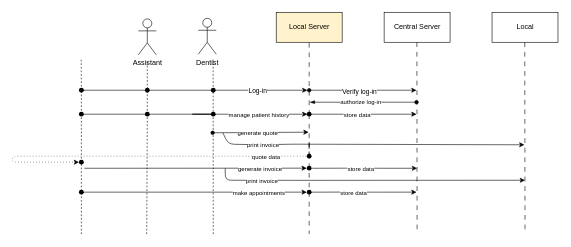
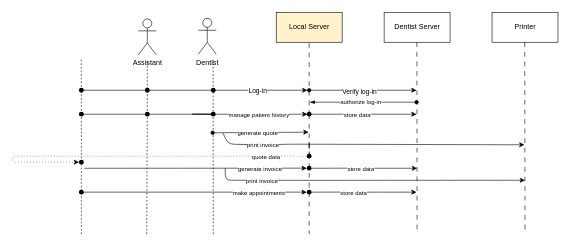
node "Central Server": label "Central Server" -> "Dentist Server"
node "Local": label "Local" -> "Printer"
